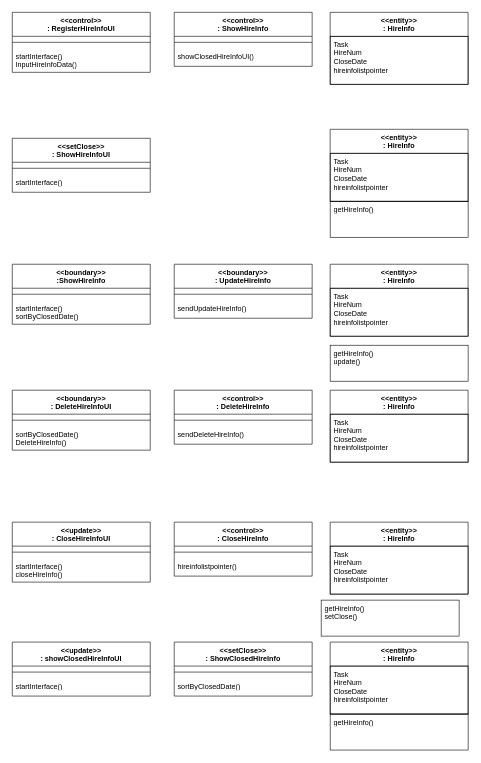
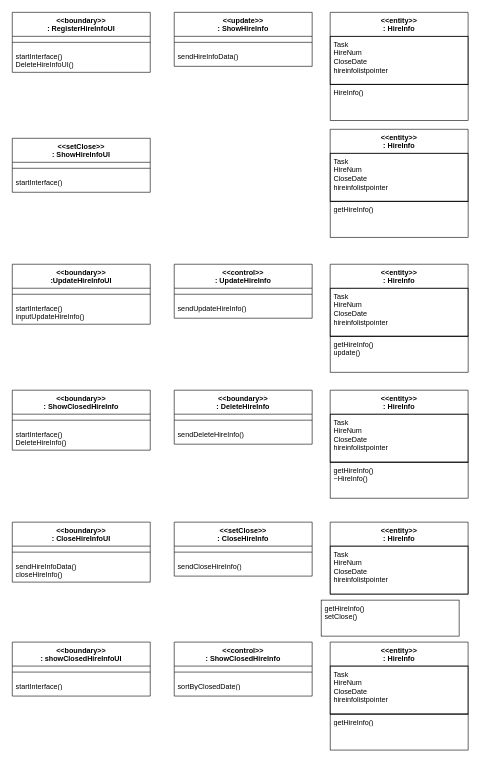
node "<<control>> : RegisterHireInfoUI": label "<<control>> : RegisterHireInfoUI" -> "<<boundary>> : RegisterHireInfoUI"
node "<<control>>: ShowHireInfo": label "<<control>>: ShowHireInfo" -> "<<update>>: ShowHireInfo"
node "showClosedHireInfoUI()": label "showClosedHireInfoUI()" -> "sendHireInfoData()"
node "startInterface() InputHireInfoData()": label "startInterface() InputHireInfoData()" -> "startInterface() DeleteHireInfoUI()"
node "HireInfo()": added
node "<<boundary>> :ShowHireInfo": label "<<boundary>> :ShowHireInfo" -> "<<boundary>> :UpdateHireInfoUI"
node "<<boundary>>: UpdateHireInfo": label "<<boundary>>: UpdateHireInfo" -> "<<control>>: UpdateHireInfo"
node "startInterface() sortByClosedDate()": label "startInterface() sortByClosedDate()" -> "startInterface() inputUpdateHireInfo()"
node "getHireInfo() update()": moved (399, 363) -> (399, 354)
node "<<boundary>> : DeleteHireInfoUI": label "<<boundary>> : DeleteHireInfoUI" -> "<<boundary>> : ShowClosedHireInfo"
node "<<control>> : DeleteHireInfo": label "<<control>> : DeleteHireInfo" -> "<<boundary>> : DeleteHireInfo"
node "sortByClosedDate() DeleteHireInfo()": label "sortByClosedDate() DeleteHireInfo()" -> "startInterface() DeleteHireInfo()"
node "getHireInfo() ~HireInfo()": added
node "<<update>> : CloseHireInfoUI": label "<<update>> : CloseHireInfoUI" -> "<<boundary>> : CloseHireInfoUI"
node "<<control>>: CloseHireInfo": label "<<control>>: CloseHireInfo" -> "<<setClose>>: CloseHireInfo"
node "hireinfolistpointer()": label "hireinfolistpointer()" -> "sendCloseHireInfo()"
node "startInterface() closeHireInfo()": label "startInterface() closeHireInfo()" -> "sendHireInfoData() closeHireInfo()"
node "<<update>> : showClosedHireInfoUI": label "<<update>> : showClosedHireInfoUI" -> "<<boundary>> : showClosedHireInfoUI"
node "<<setClose>> : ShowClosedHireInfo": label "<<setClose>> : ShowClosedHireInfo" -> "<<control>> : ShowClosedHireInfo"
